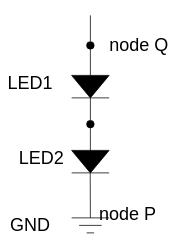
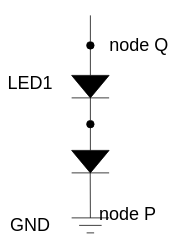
node "LED2": removed
